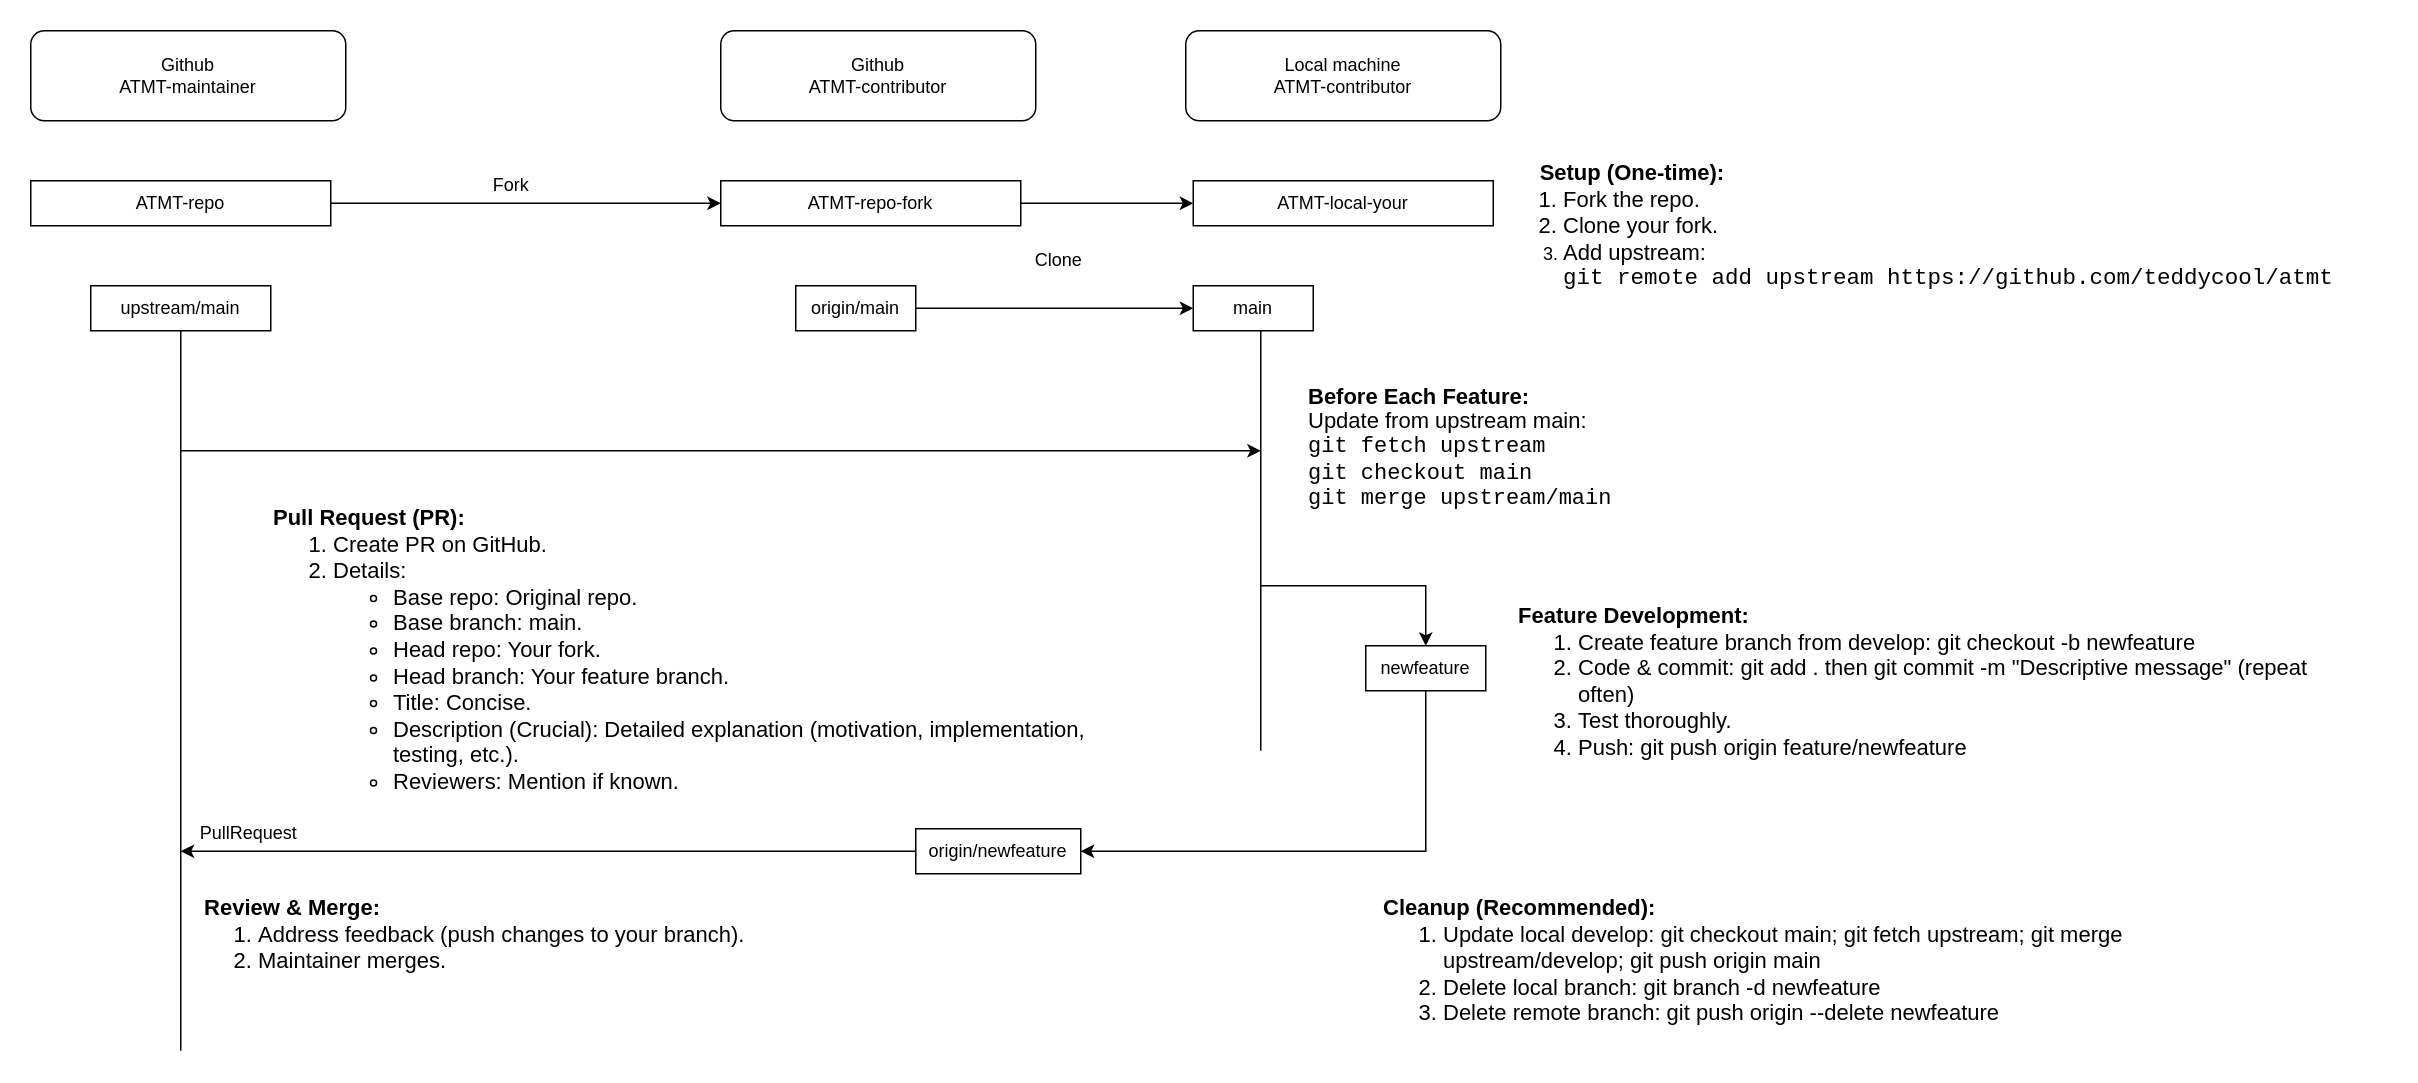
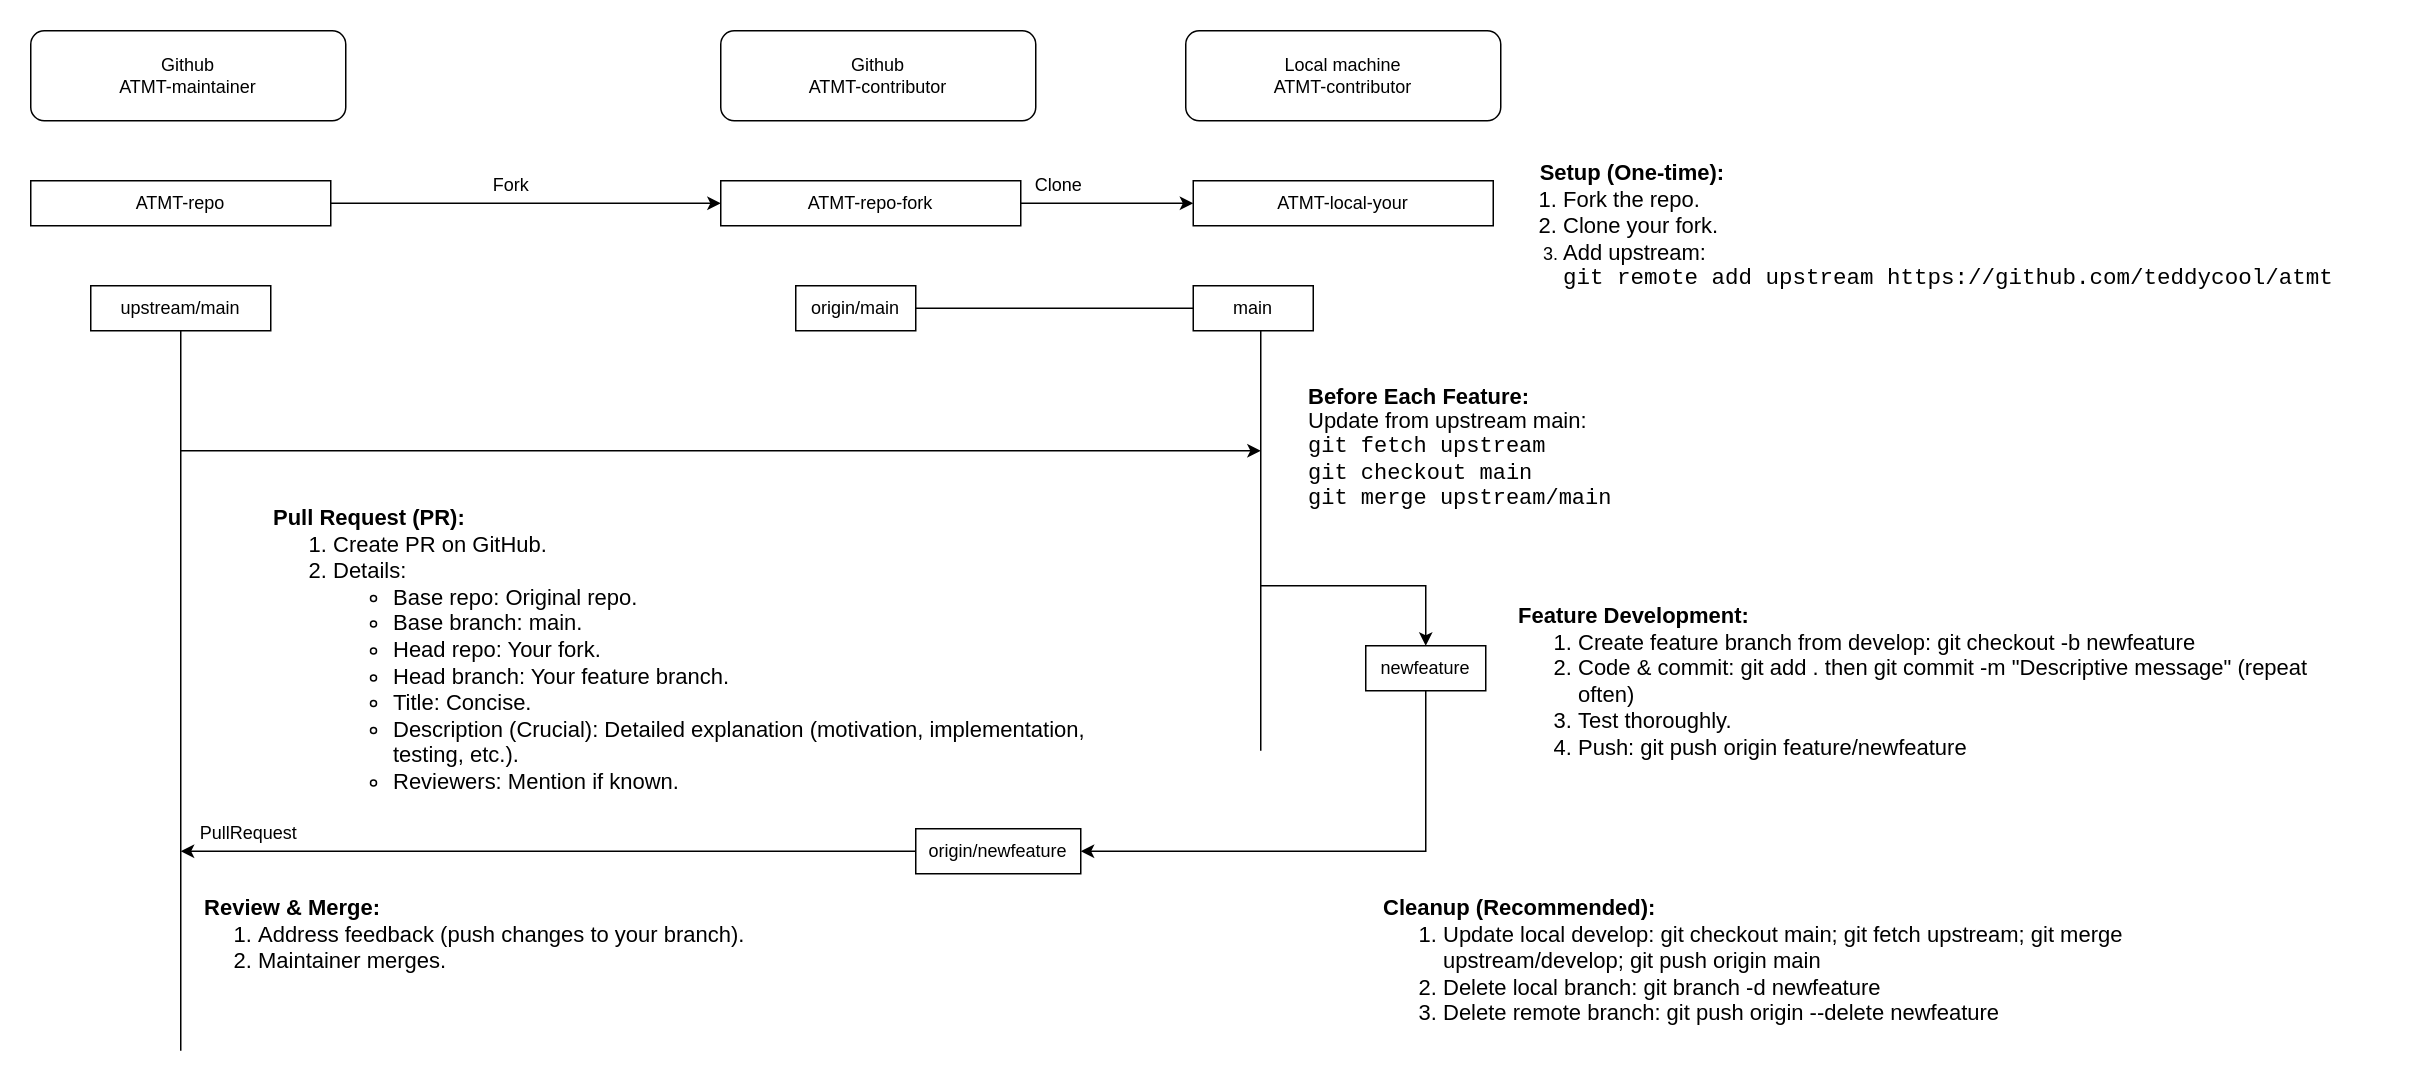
node "Clone": moved (1058, 260) -> (1058, 185)
edge "origin/main" -> "main": arrowhead classic -> none
